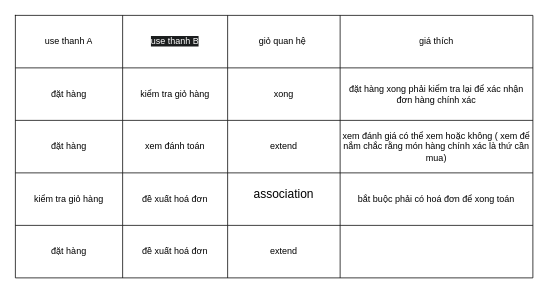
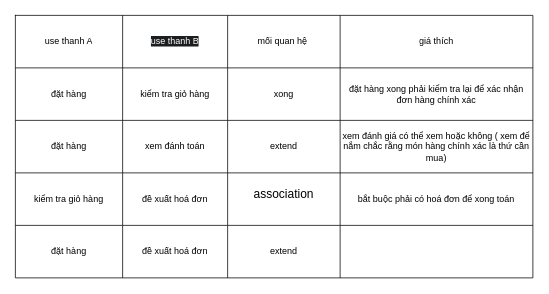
node "giỏ quan hệ": label "giỏ quan hệ" -> "mối quan hệ"
